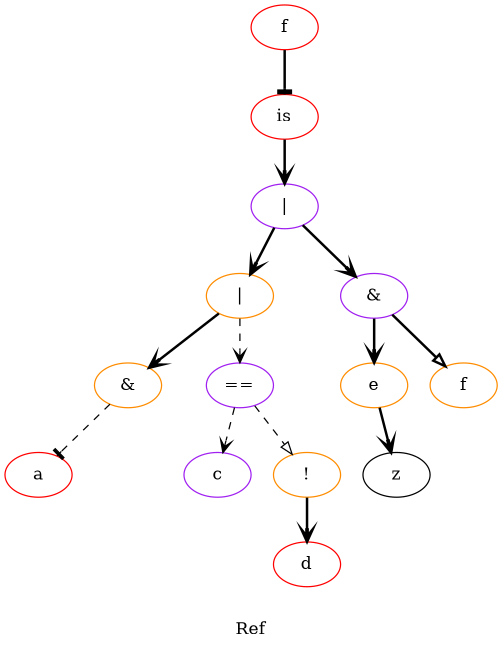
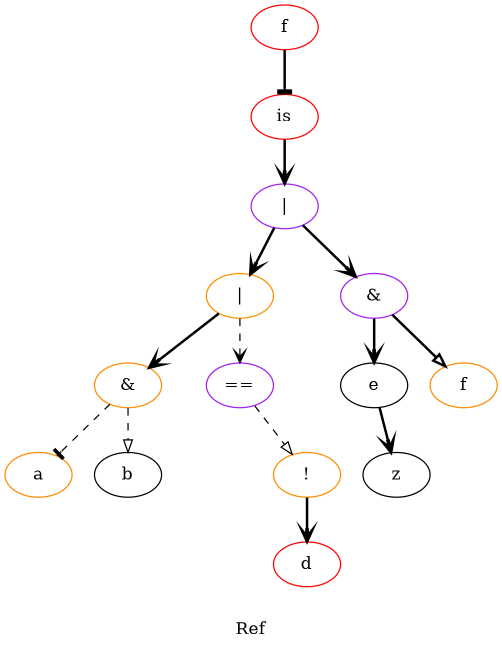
node "e": color darkorange -> black
node "a": color red -> darkorange
node "b": added
node "c": removed
